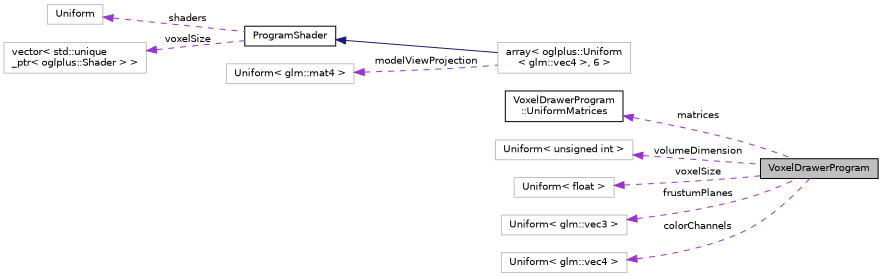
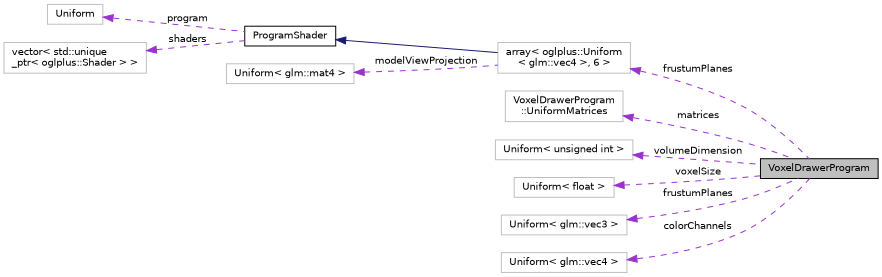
edge "ProgramShader" -> "Uniform": label " shaders" -> " program"
edge "ProgramShader" -> "vector< std::unique _ptr< oglplus::Shader > >": label " voxelSize" -> " shaders"
edge "VoxelDrawerProgram" -> "array< oglplus::Uniform < glm::vec4 >, 6 >": added, label "frustumPlanes"
node "VoxelDrawerProgram ::UniformMatrices": color black -> grey75
